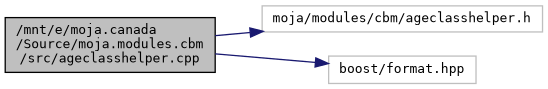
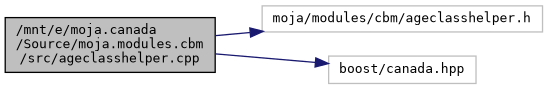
node "boost/format.hpp": label "boost/format.hpp" -> "boost/canada.hpp"
